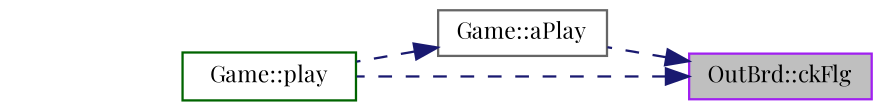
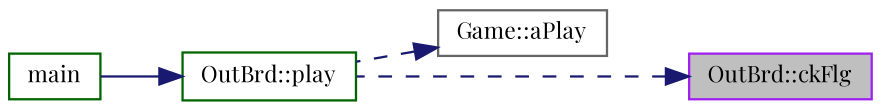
edge "Game::aPlay" -> "OutBrd::ckFlg": removed
node "main": added
node "Game::play": label "Game::play" -> "OutBrd::play"
